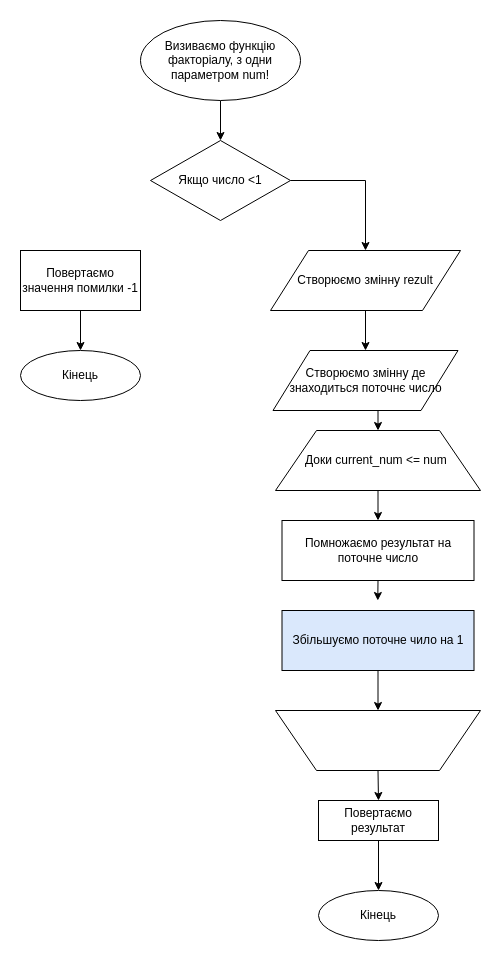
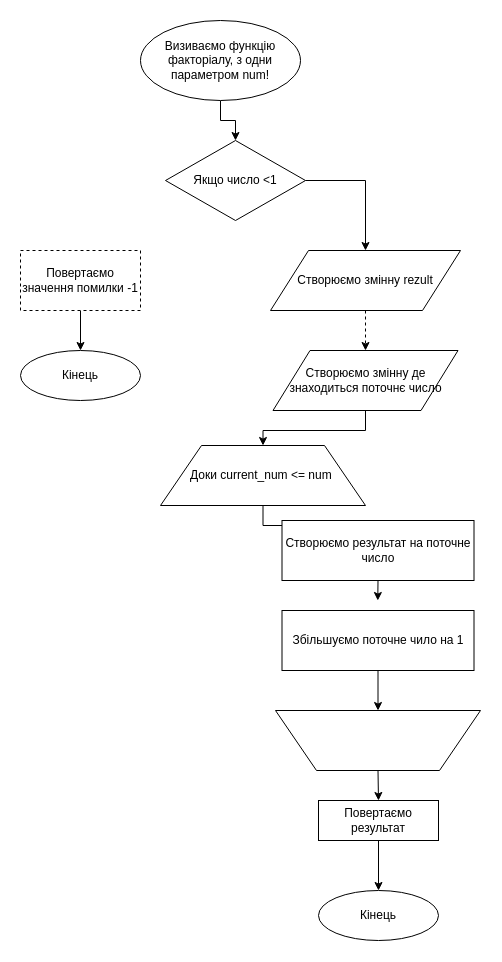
node "Якщо число <1": moved (221, 181) -> (236, 181)
node "Повертаємо значення помилки -1": style solid -> dashed
edge "Створюємо змінну rezult" -> "Створюємо змінну де знаходиться поточнє число": style solid -> dashed
node "Доки current_num <= num": moved (378, 461) -> (263, 476)
node "Помножаємо результат на поточне число": label "Помножаємо результат на поточне число" -> "Створюємо результат на поточне число"
node "Збільшуємо поточне чило на 1": fillcolor #dae8fc -> #ffffff
